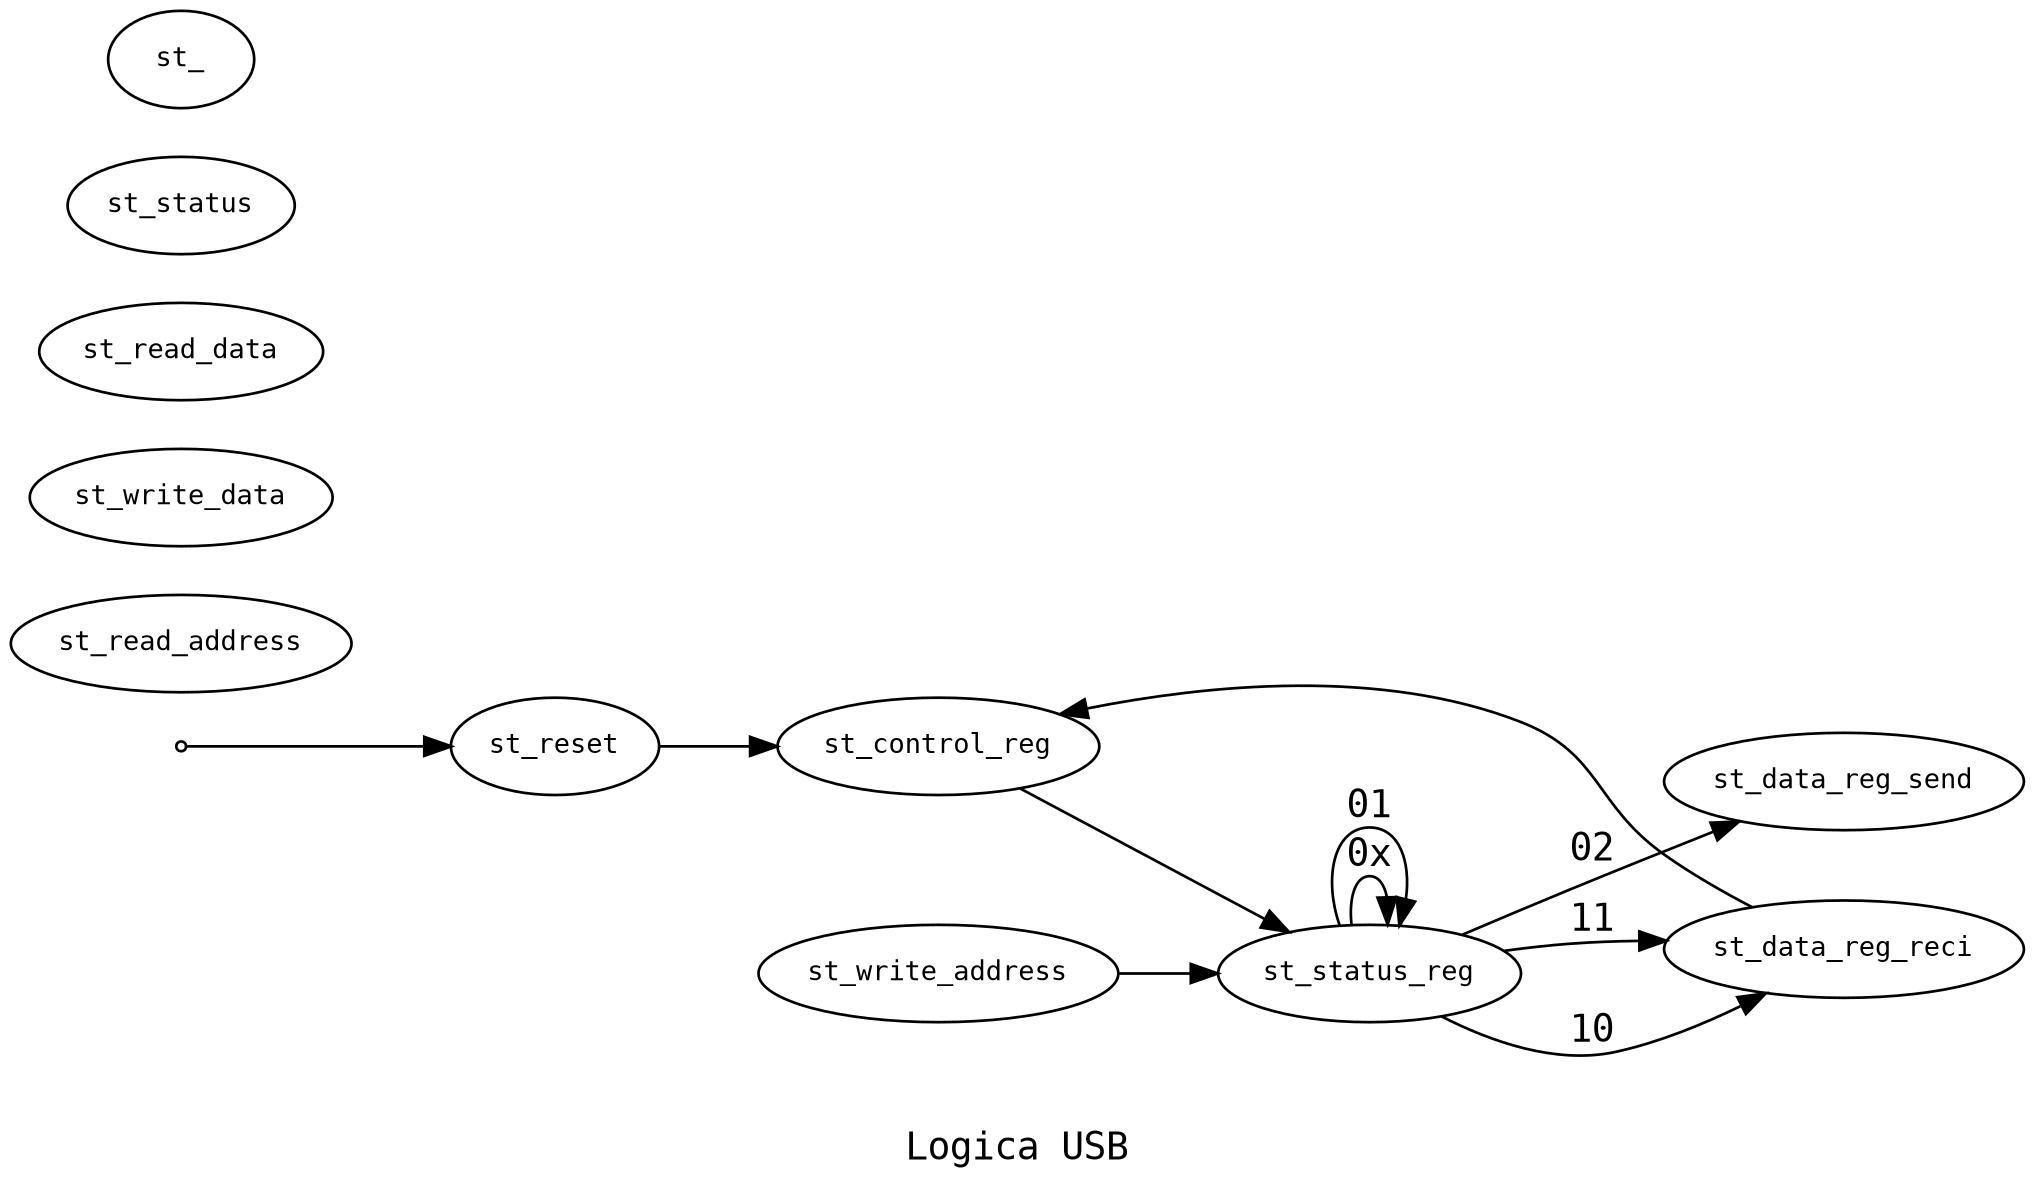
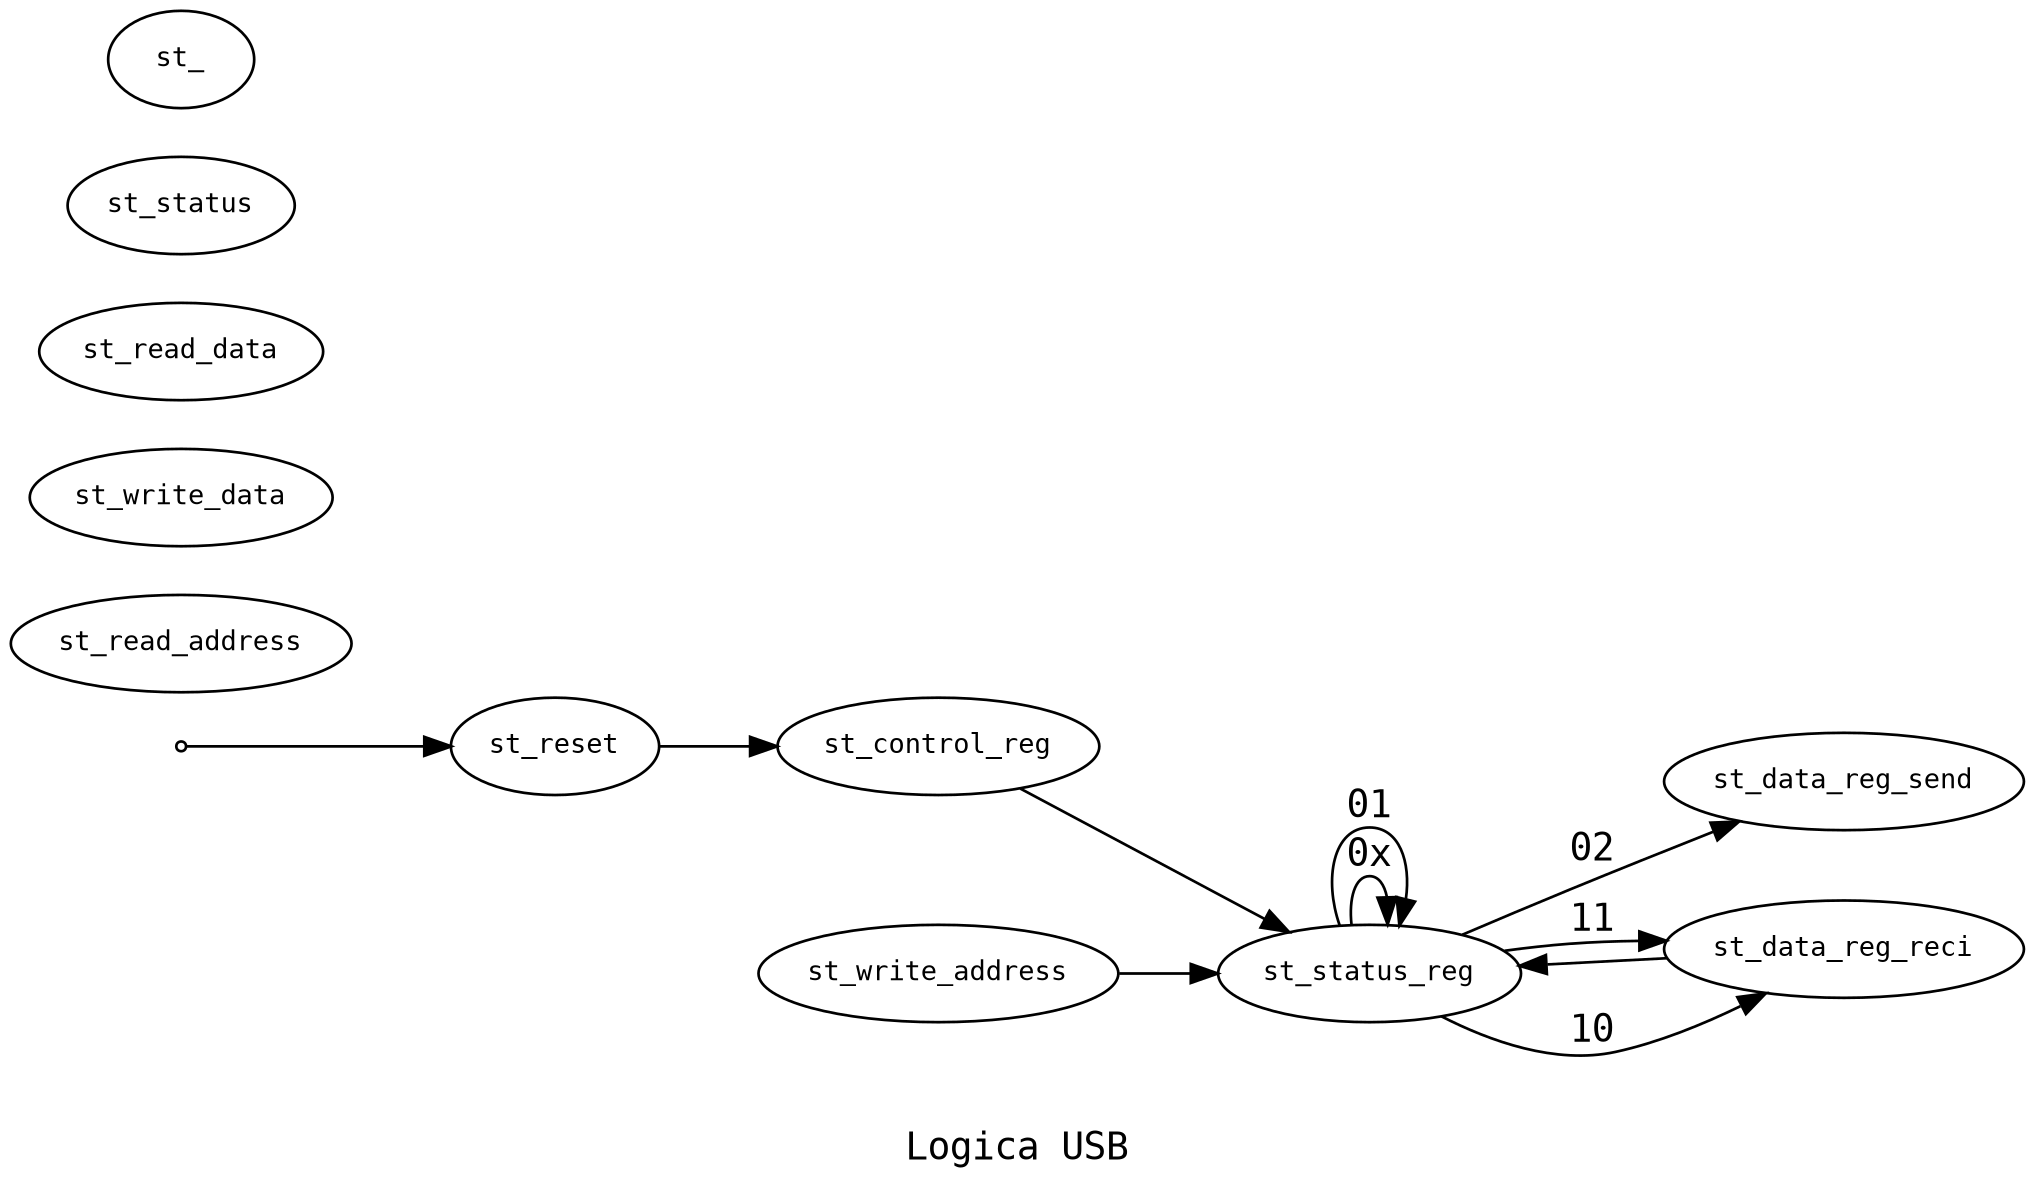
edge "st_data_reg_reci" -> "st_control_reg": now "st_data_reg_reci" -> "st_status_reg"
